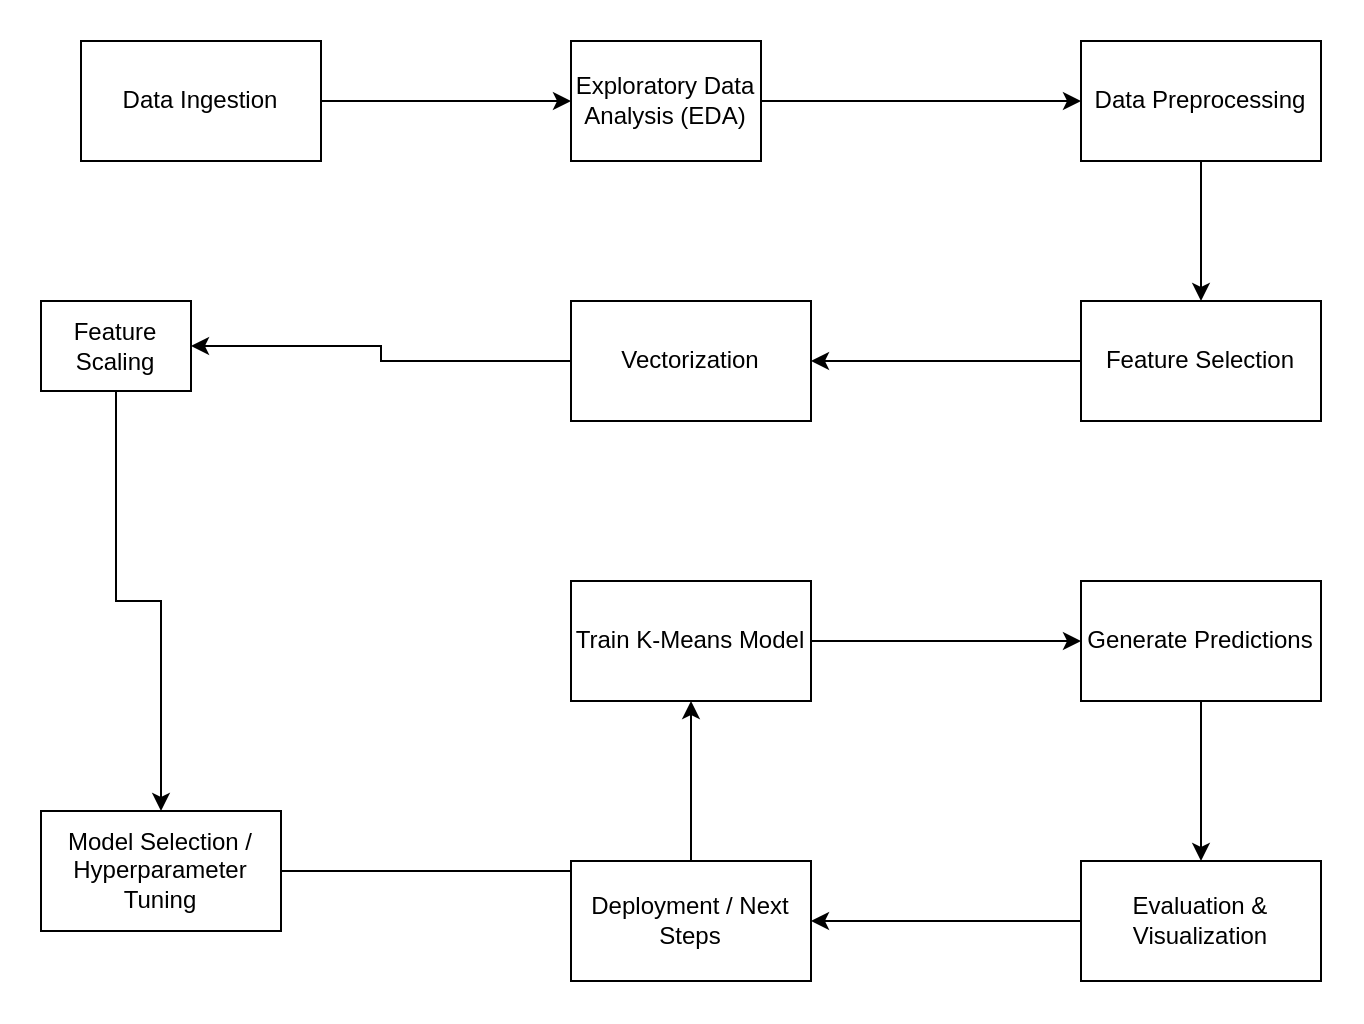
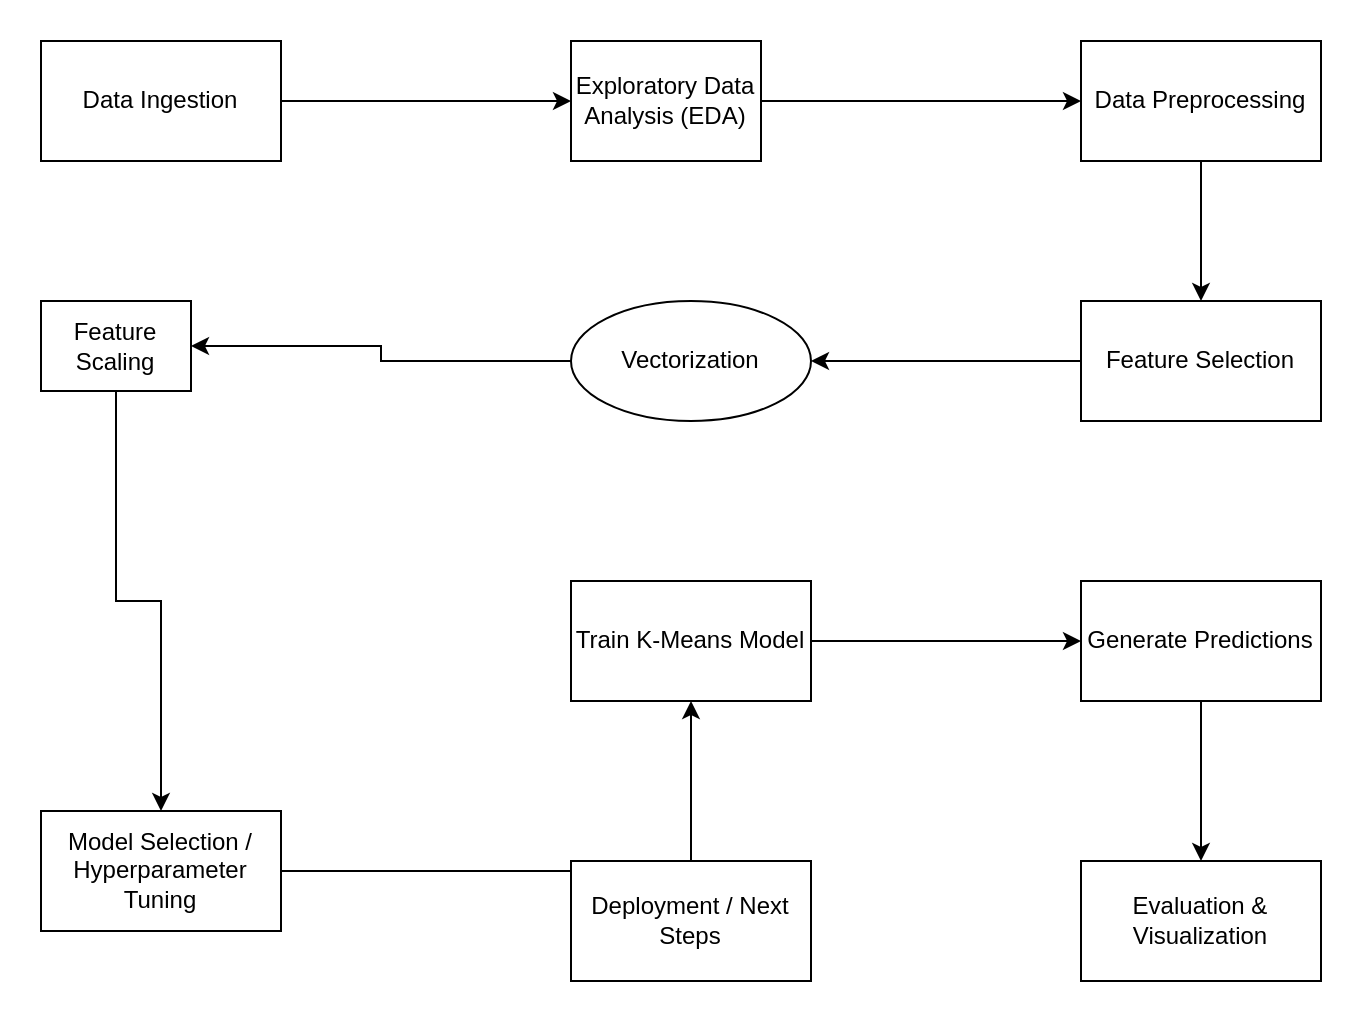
node "Data Ingestion": moved (201, 101) -> (161, 101)
node "Vectorization": shape rectangle -> ellipse
edge "Evaluation & Visualization" -> "Deployment / Next Steps": removed
